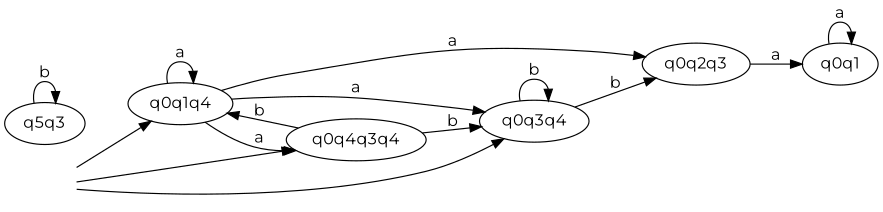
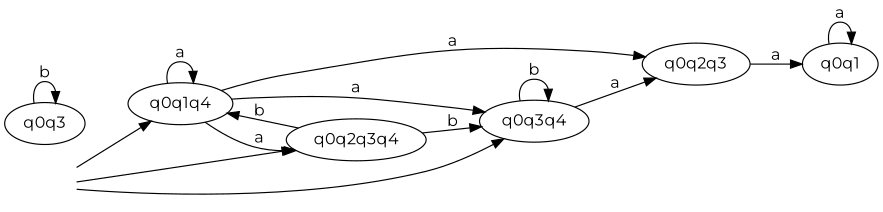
edge "q0q3q4" -> "q0q2q3": label "b" -> "a"
node "q5q3": label "q5q3" -> "q0q3"
node "q0q4q3q4": label "q0q4q3q4" -> "q0q2q3q4"
